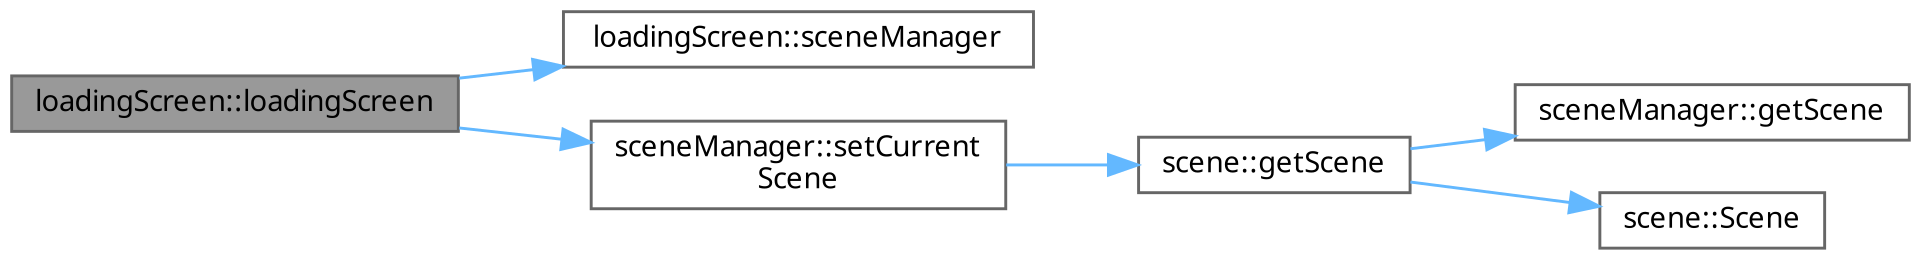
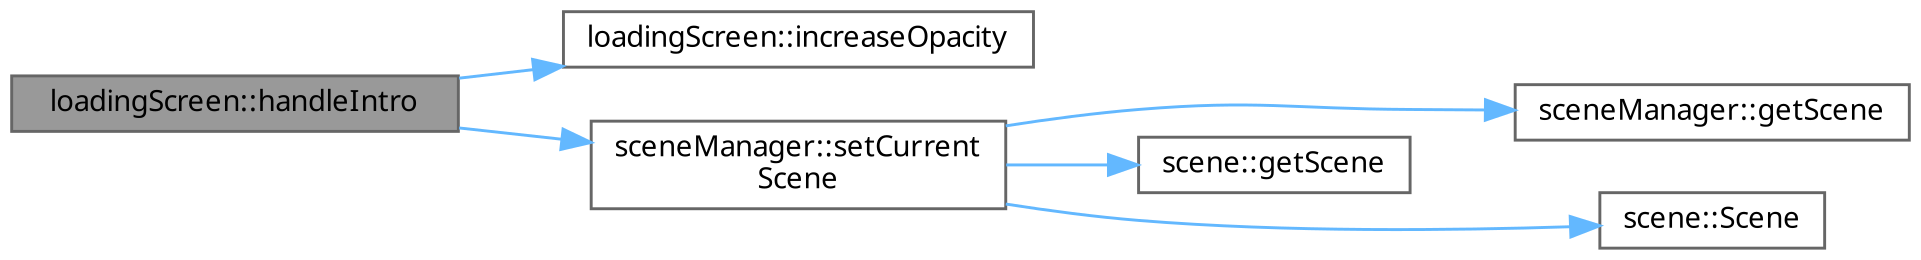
node "loadingScreen::sceneManager": label "loadingScreen::sceneManager" -> "loadingScreen::increaseOpacity"
node "loadingScreen::loadingScreen": label "loadingScreen::loadingScreen" -> "loadingScreen::handleIntro"
edge "scene::getScene" -> "sceneManager::getScene": now "sceneManager::setCurrent Scene" -> "sceneManager::getScene"
edge "scene::getScene" -> "scene::Scene": now "sceneManager::setCurrent Scene" -> "scene::Scene"
